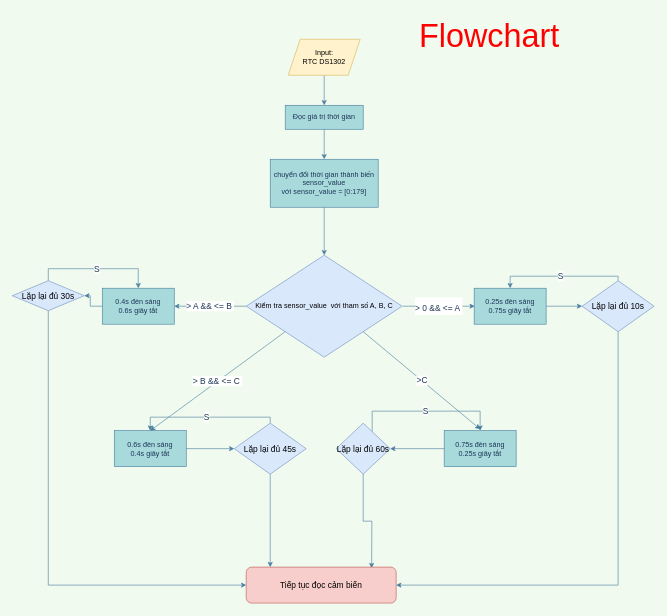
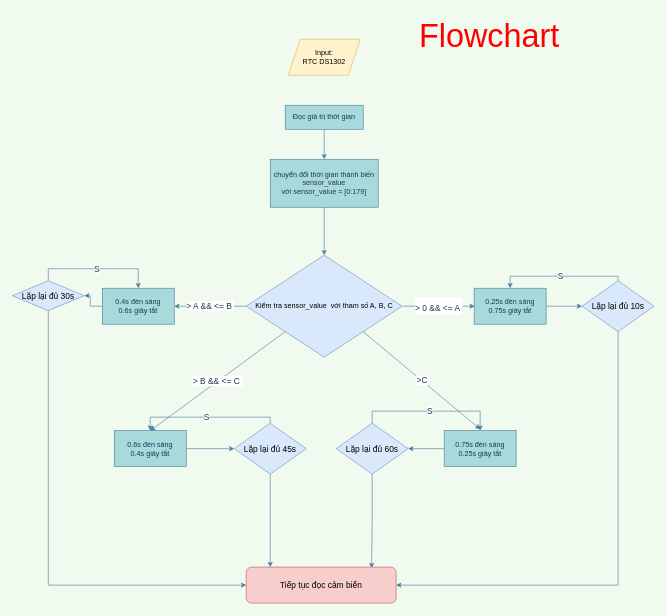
edge "Input: RTC DS1302" -> "Đọc giá trị thời gian": removed
node "Lặp lại đủ 60s": size 54x51 -> 72x51
